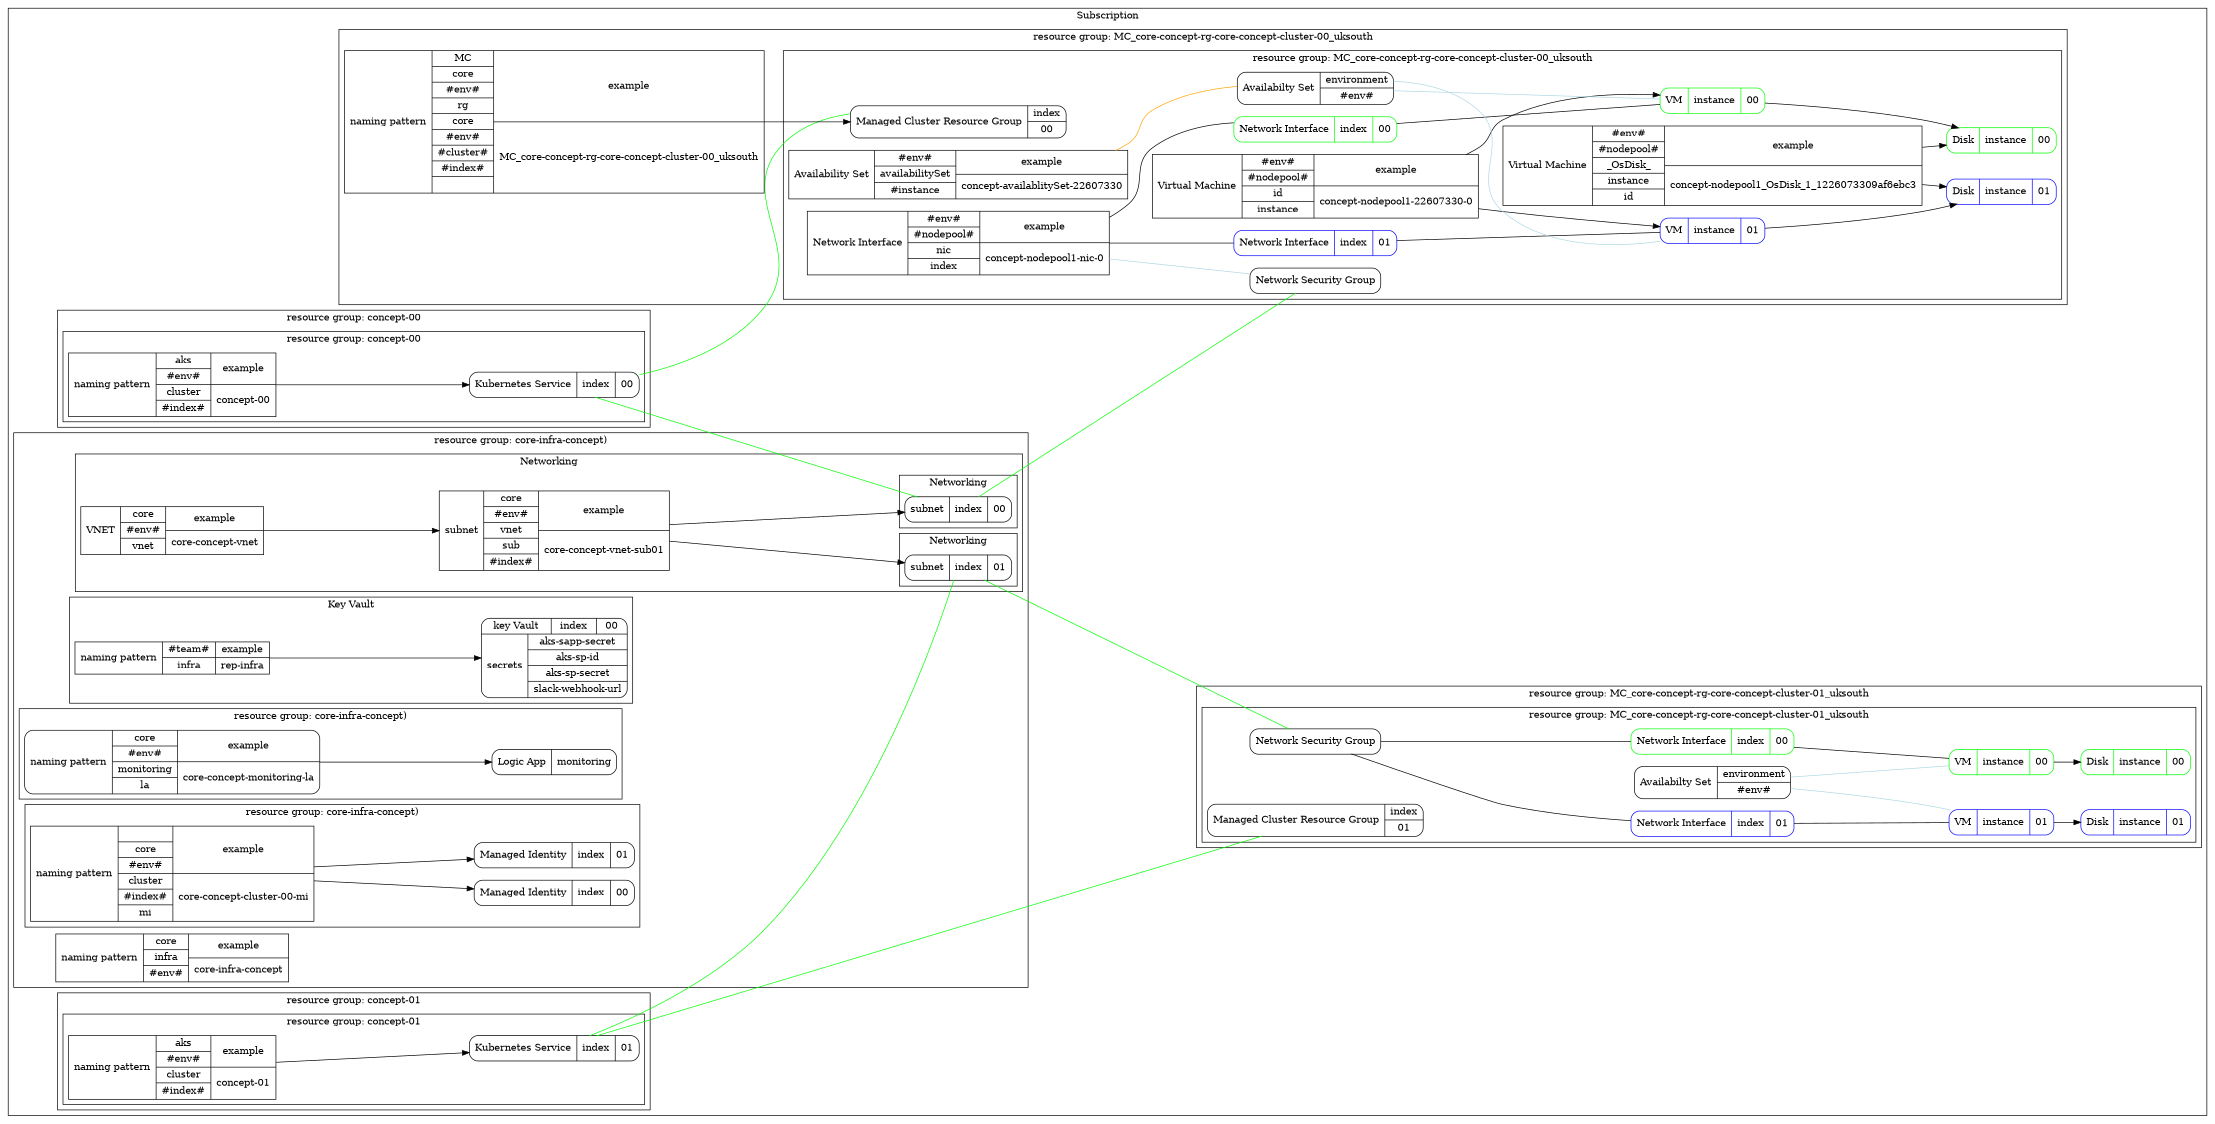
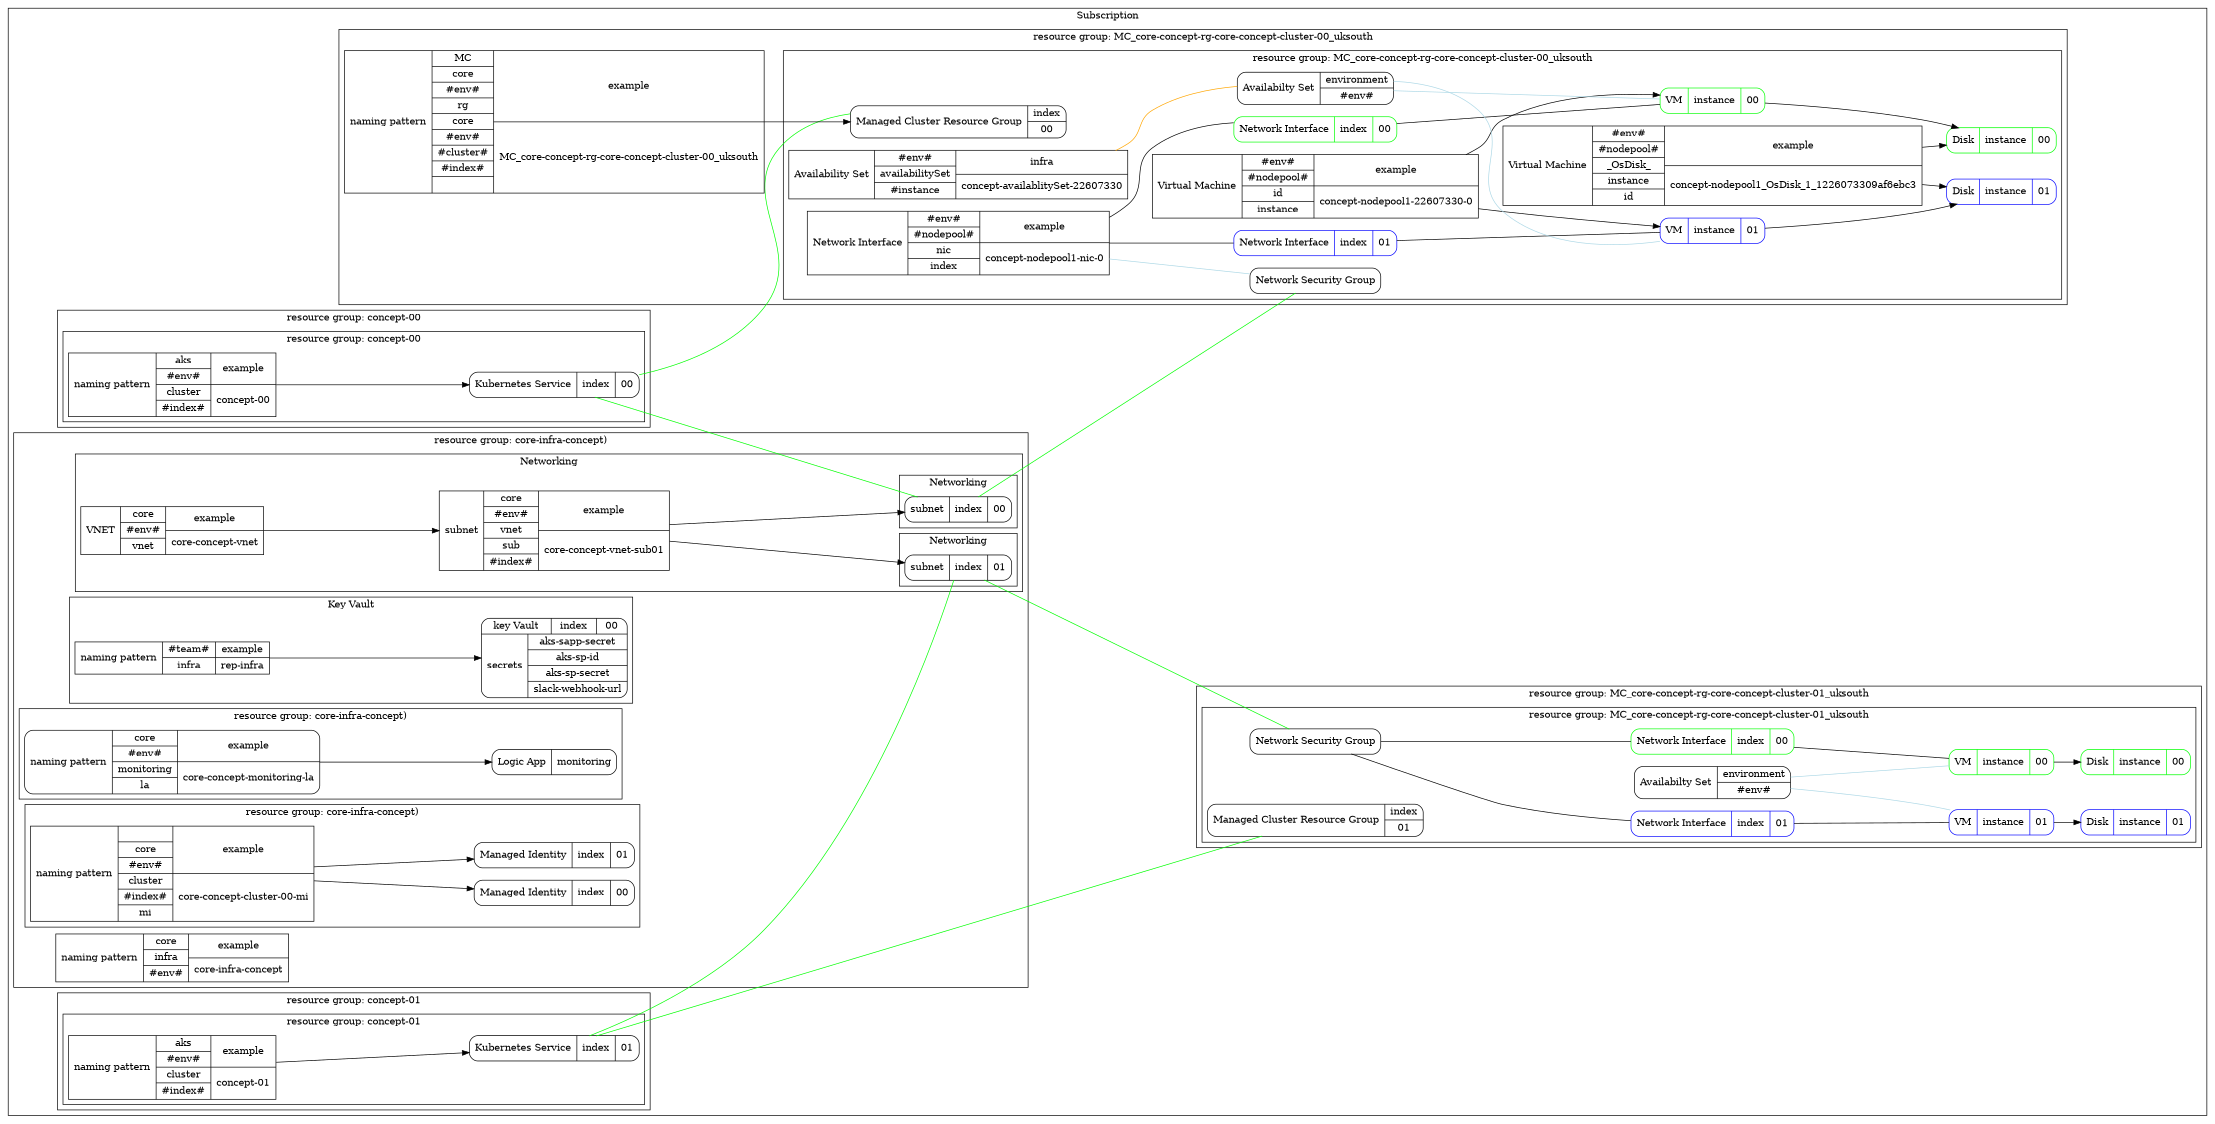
node "Availability Set": text "example" -> "infra"
